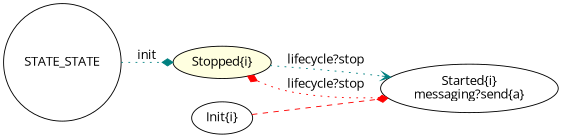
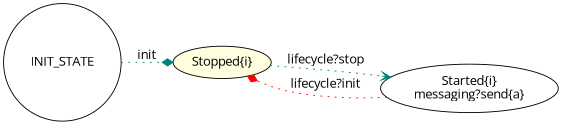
node "STATE_STATE": label "STATE_STATE" -> "INIT_STATE"
edge "Started{i} messaging?send{a}" -> "Stopped{i}": label "lifecycle?stop" -> "lifecycle?init"
node "Init{i}": removed
